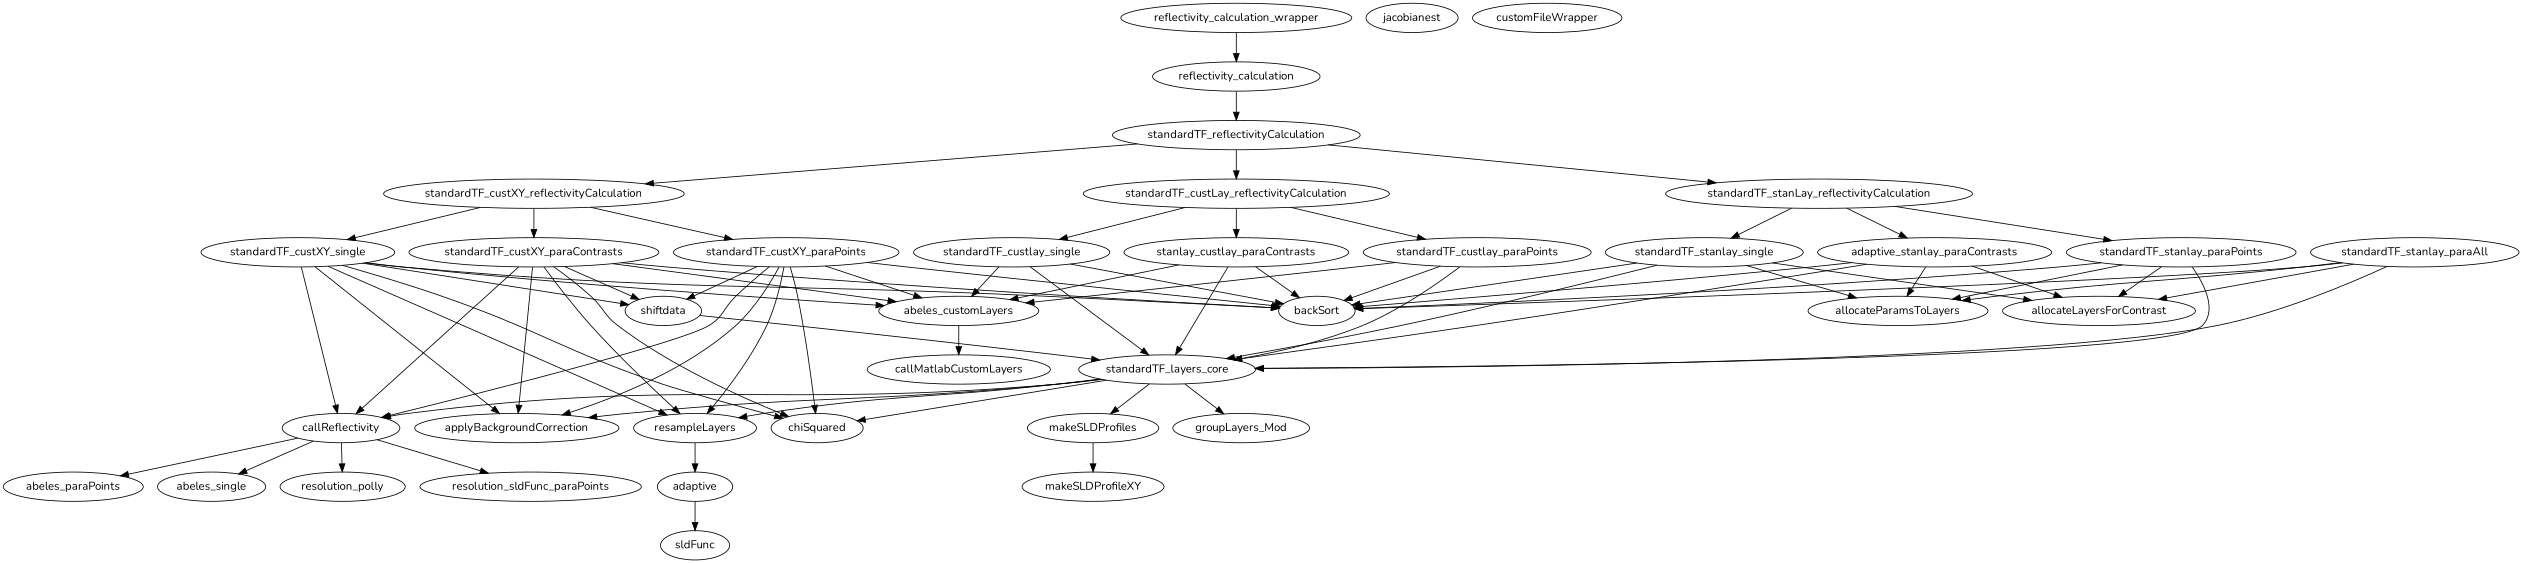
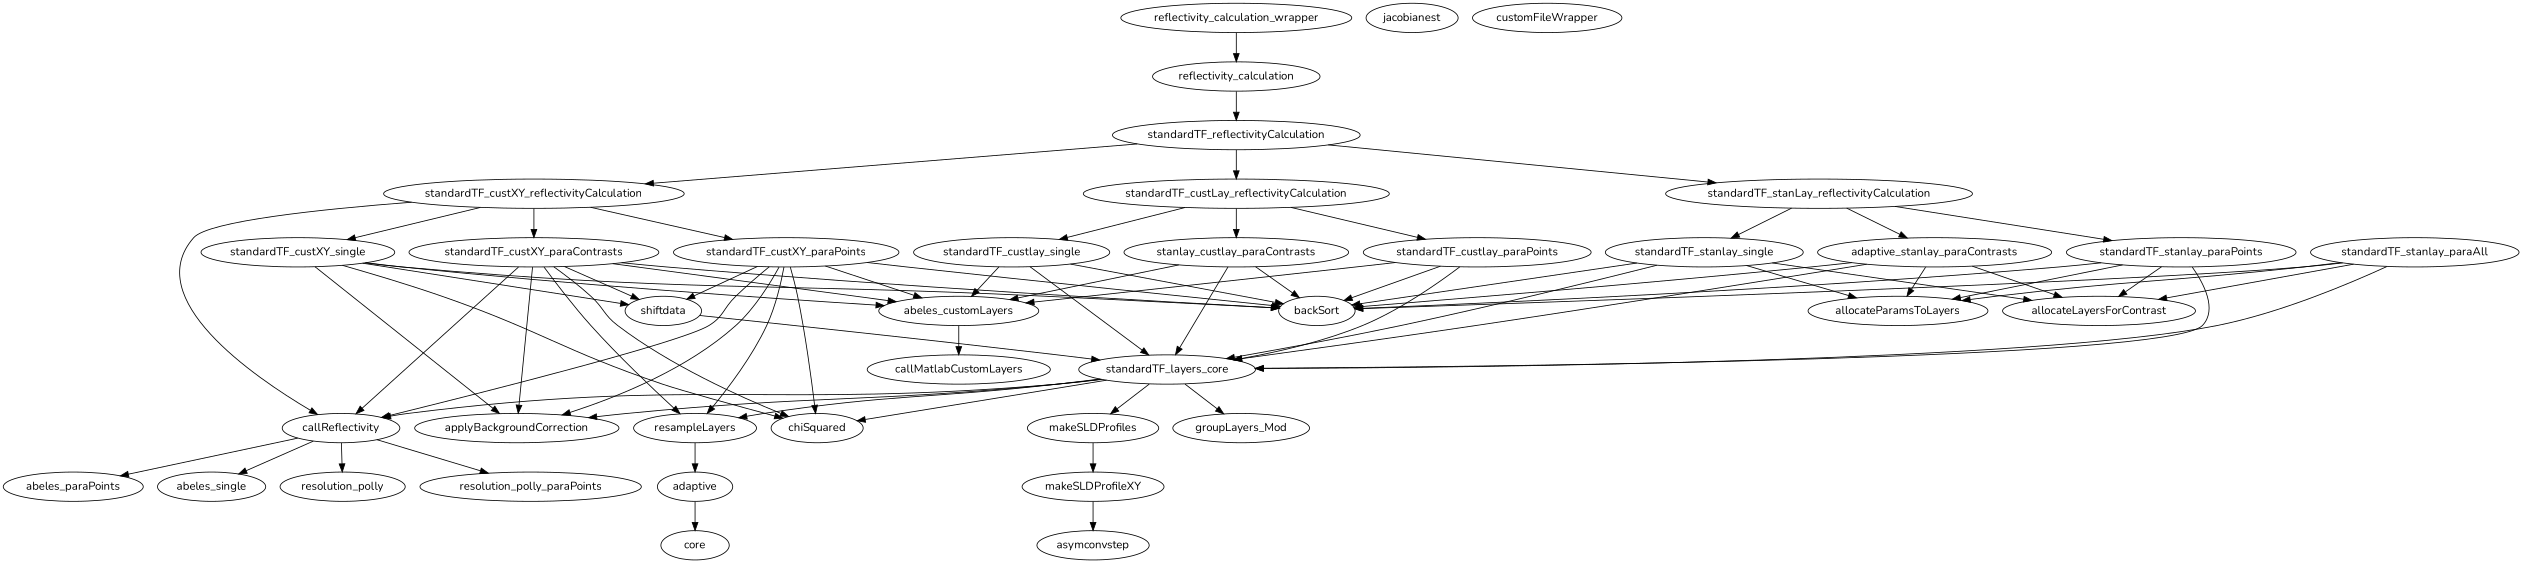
edge "standardTF_custXY_single" -> "callReflectivity": now "standardTF_custXY_reflectivityCalculation" -> "callReflectivity"
edge "standardTF_custXY_single" -> "resampleLayers": removed
node "resolution_sldFunc_paraPoints": label "resolution_sldFunc_paraPoints" -> "resolution_polly_paraPoints"
node "sldFunc": label "sldFunc" -> "core"
node "asymconvstep": added
